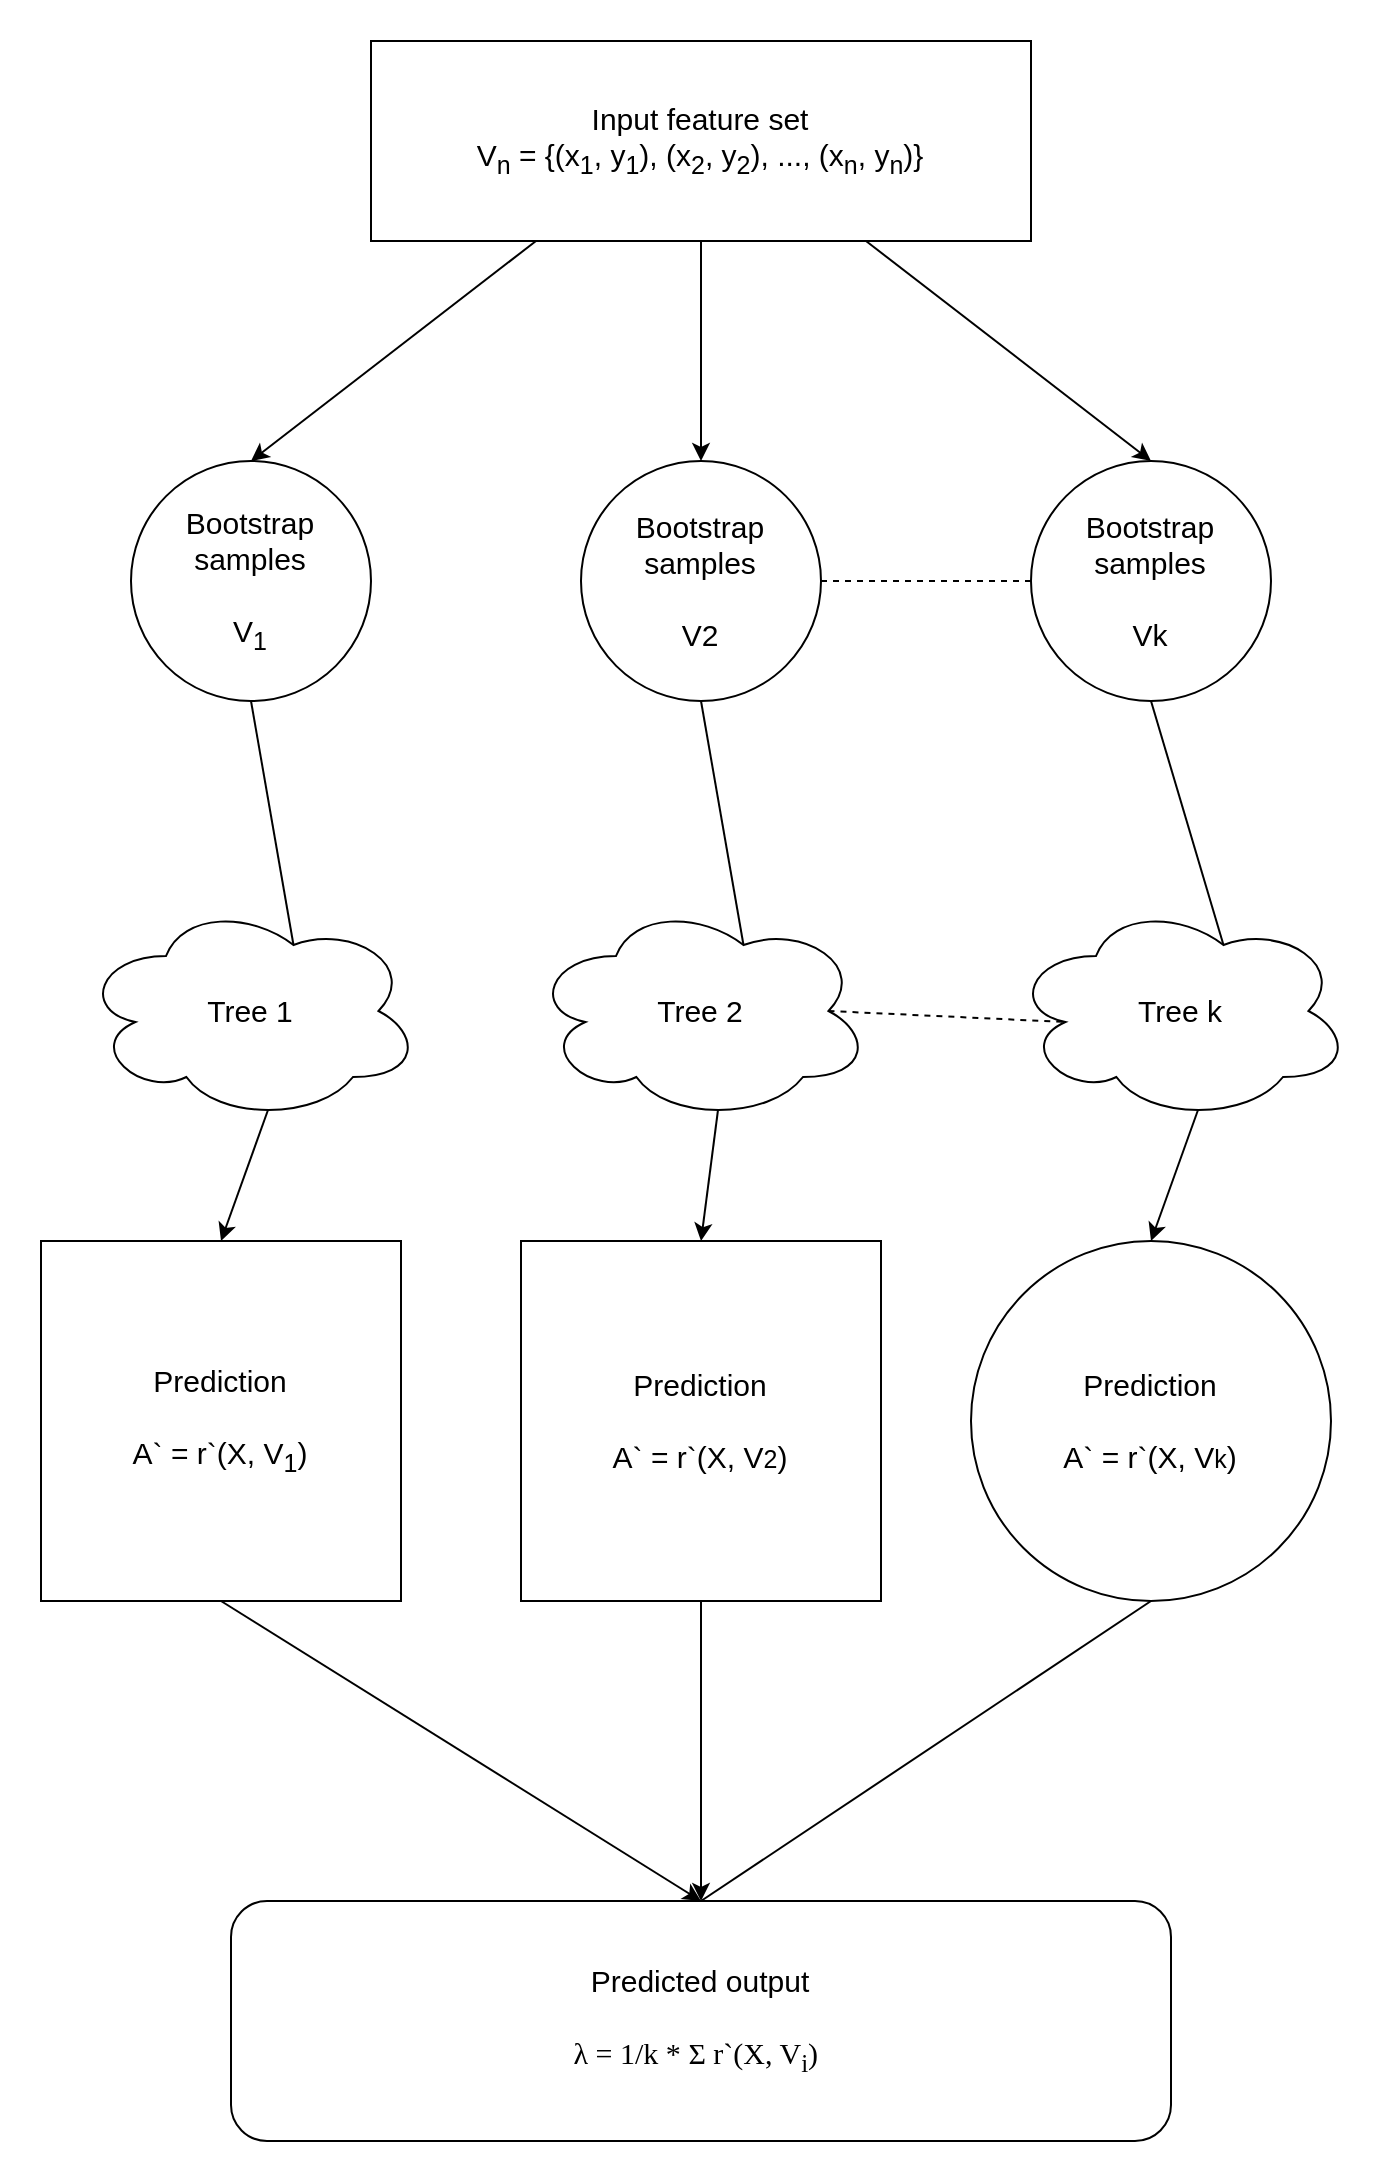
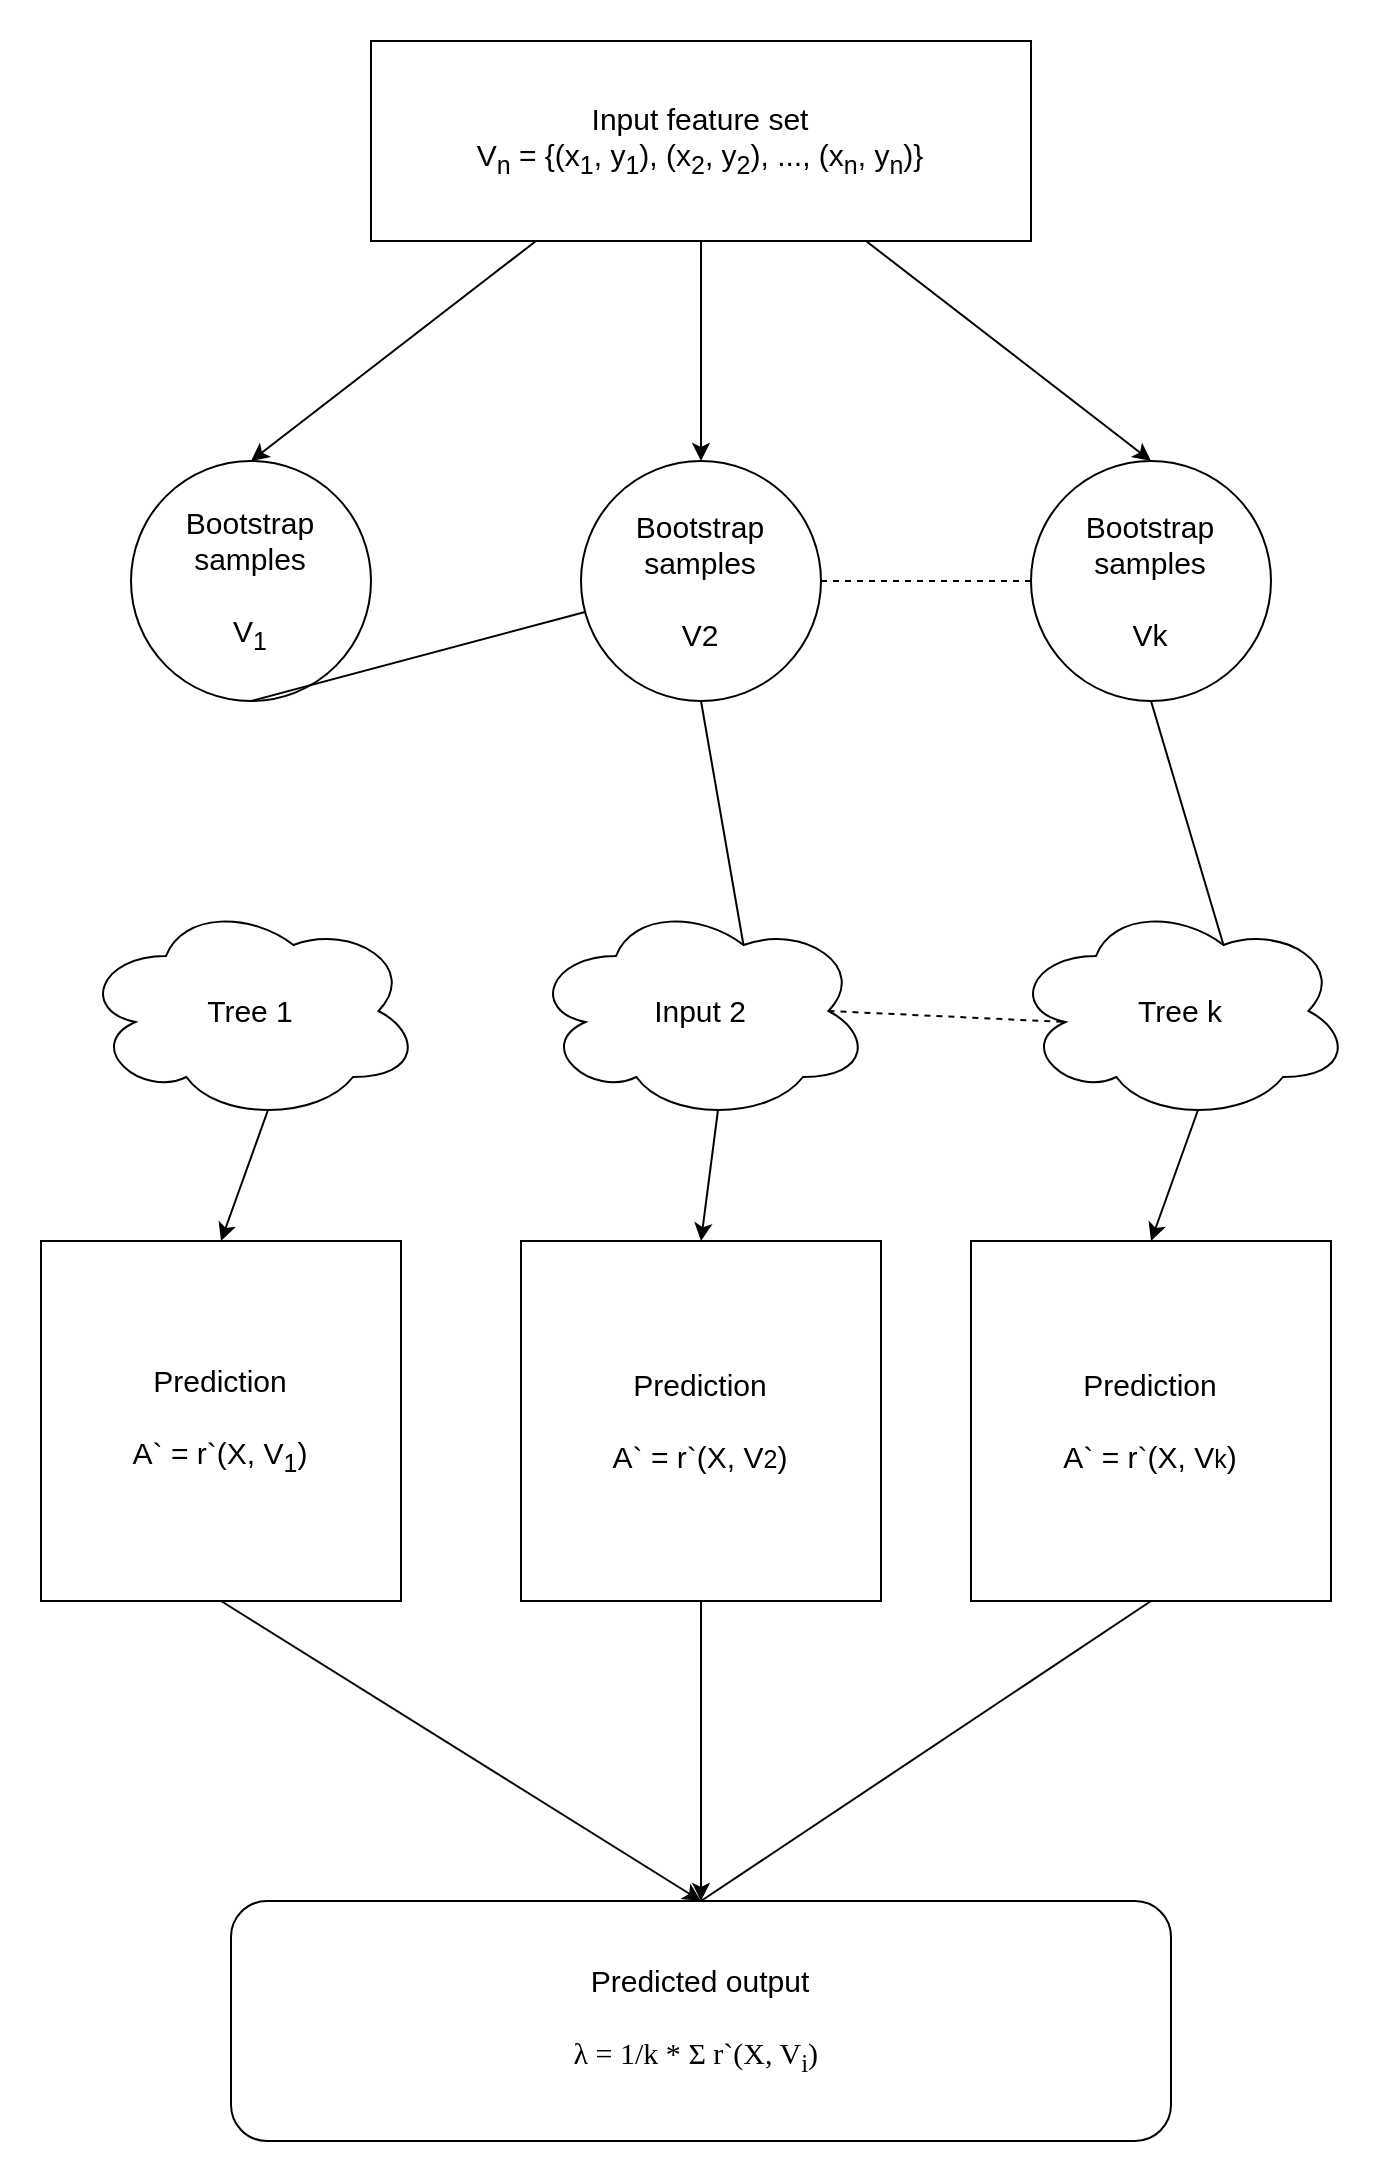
edge "Bootstrap samples V1" -- "Tree 1": now "Bootstrap samples V1" -- "Bootstrap samples V2"
node "Tree 2": label "Tree 2" -> "Input 2"
node "Prediction A` = r`(X, Vk)": shape ellipse -> rectangle
